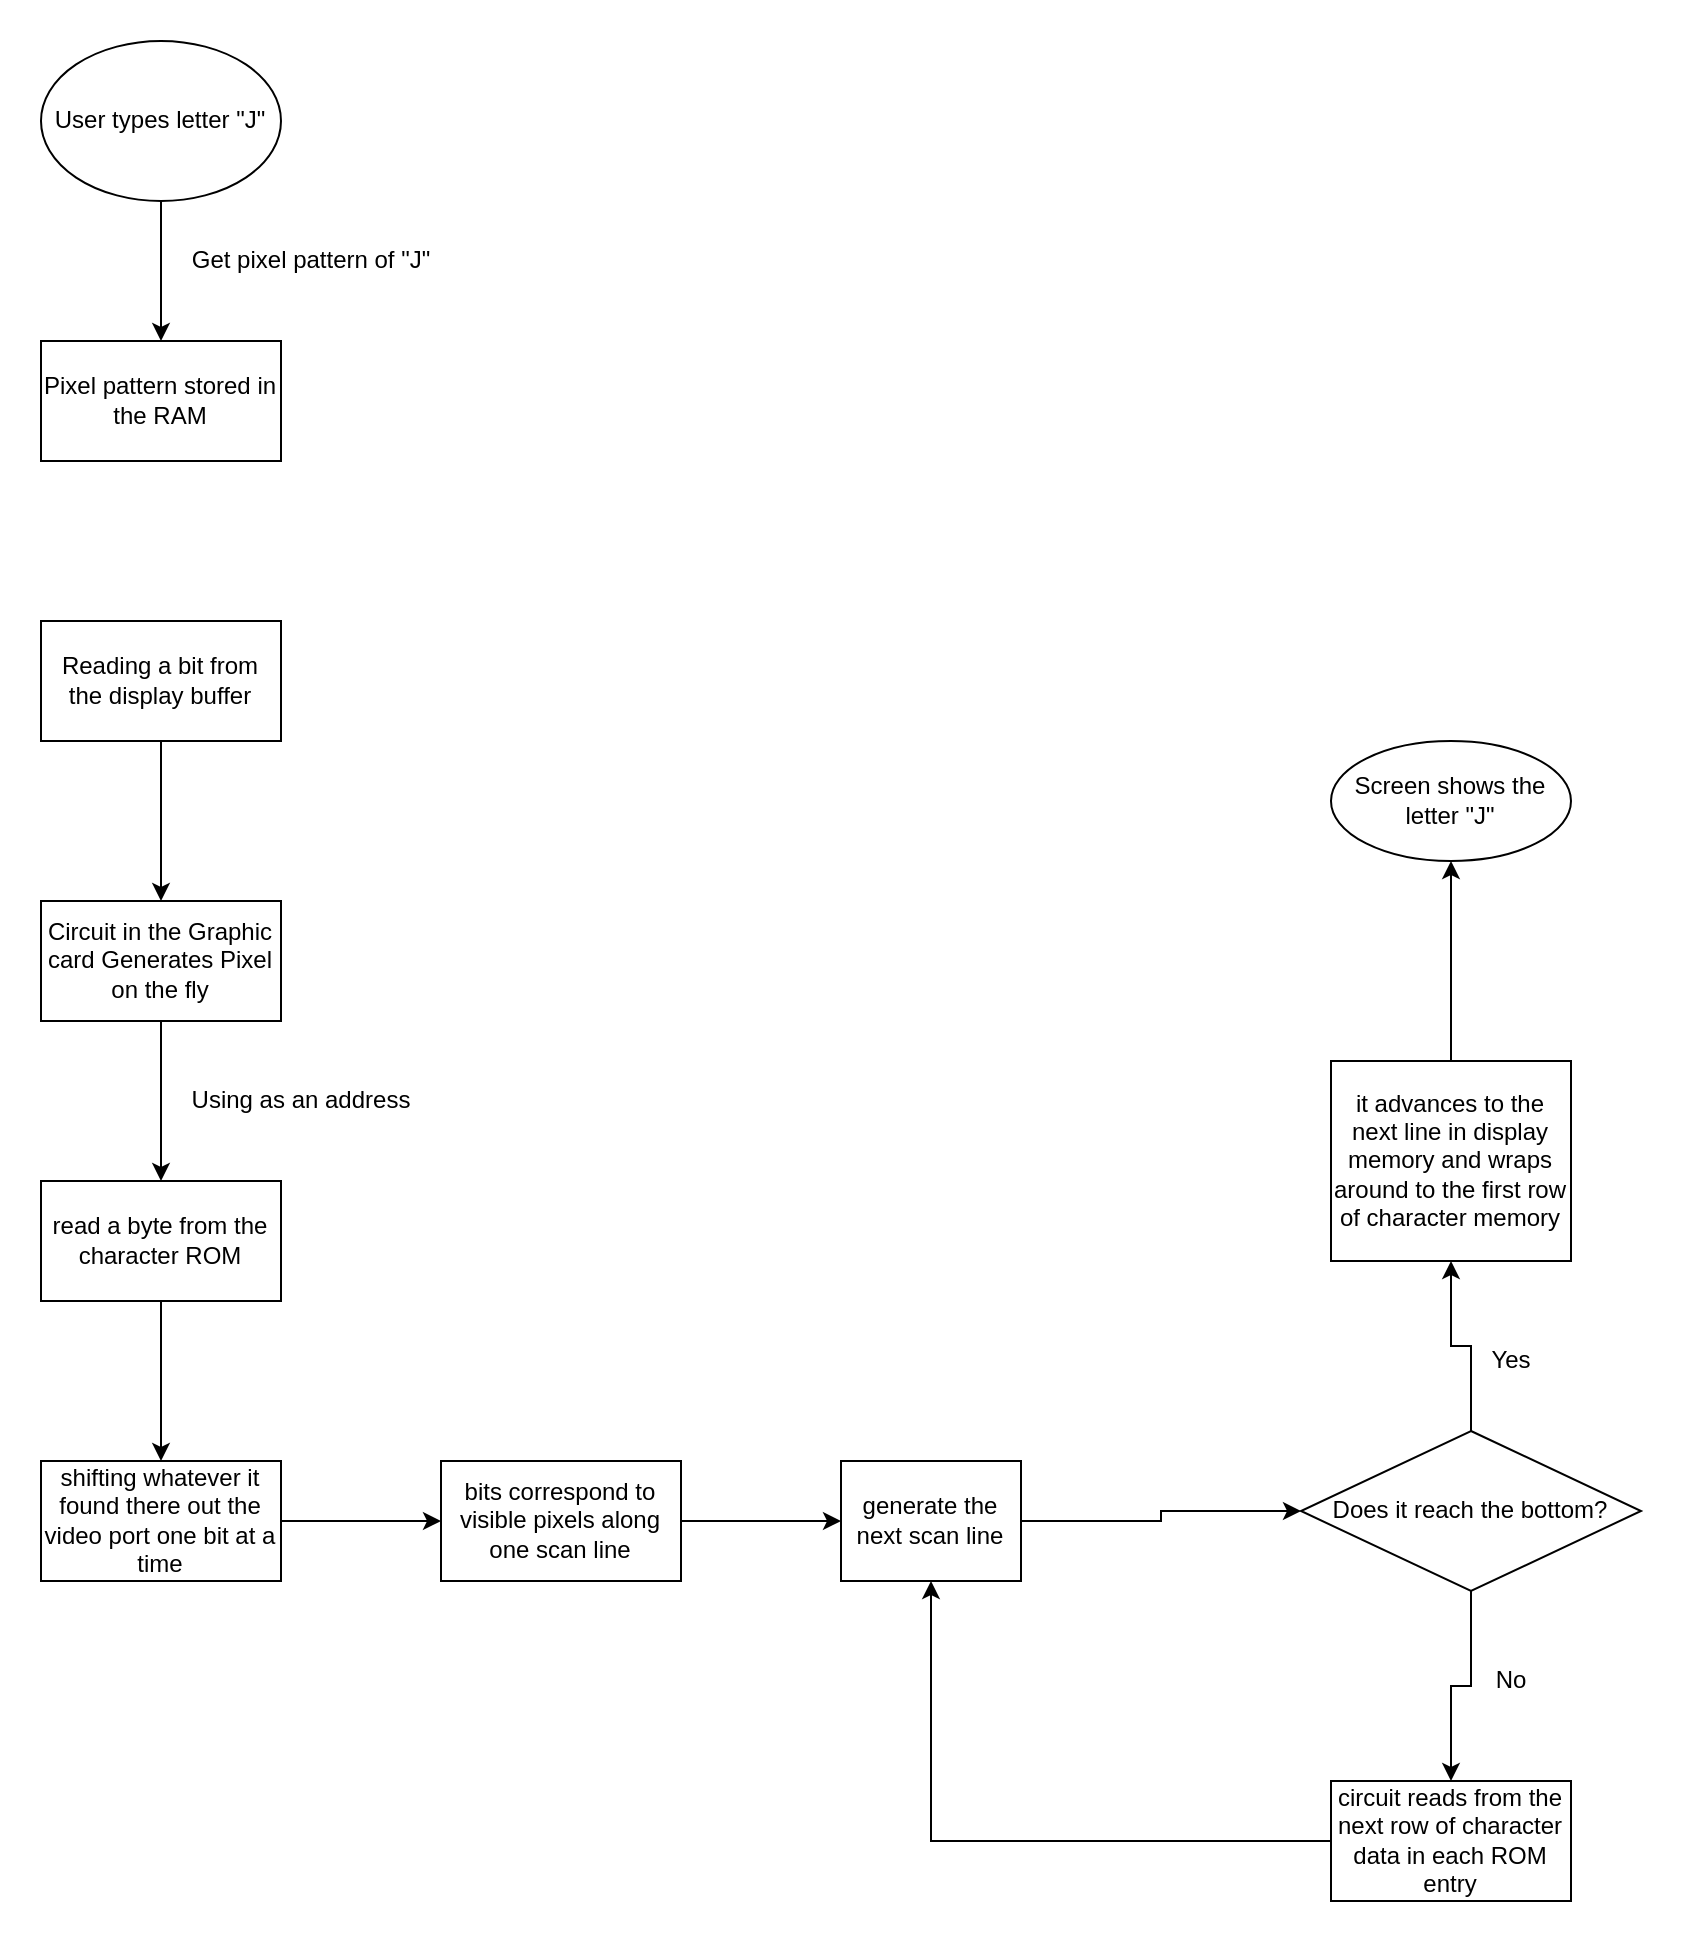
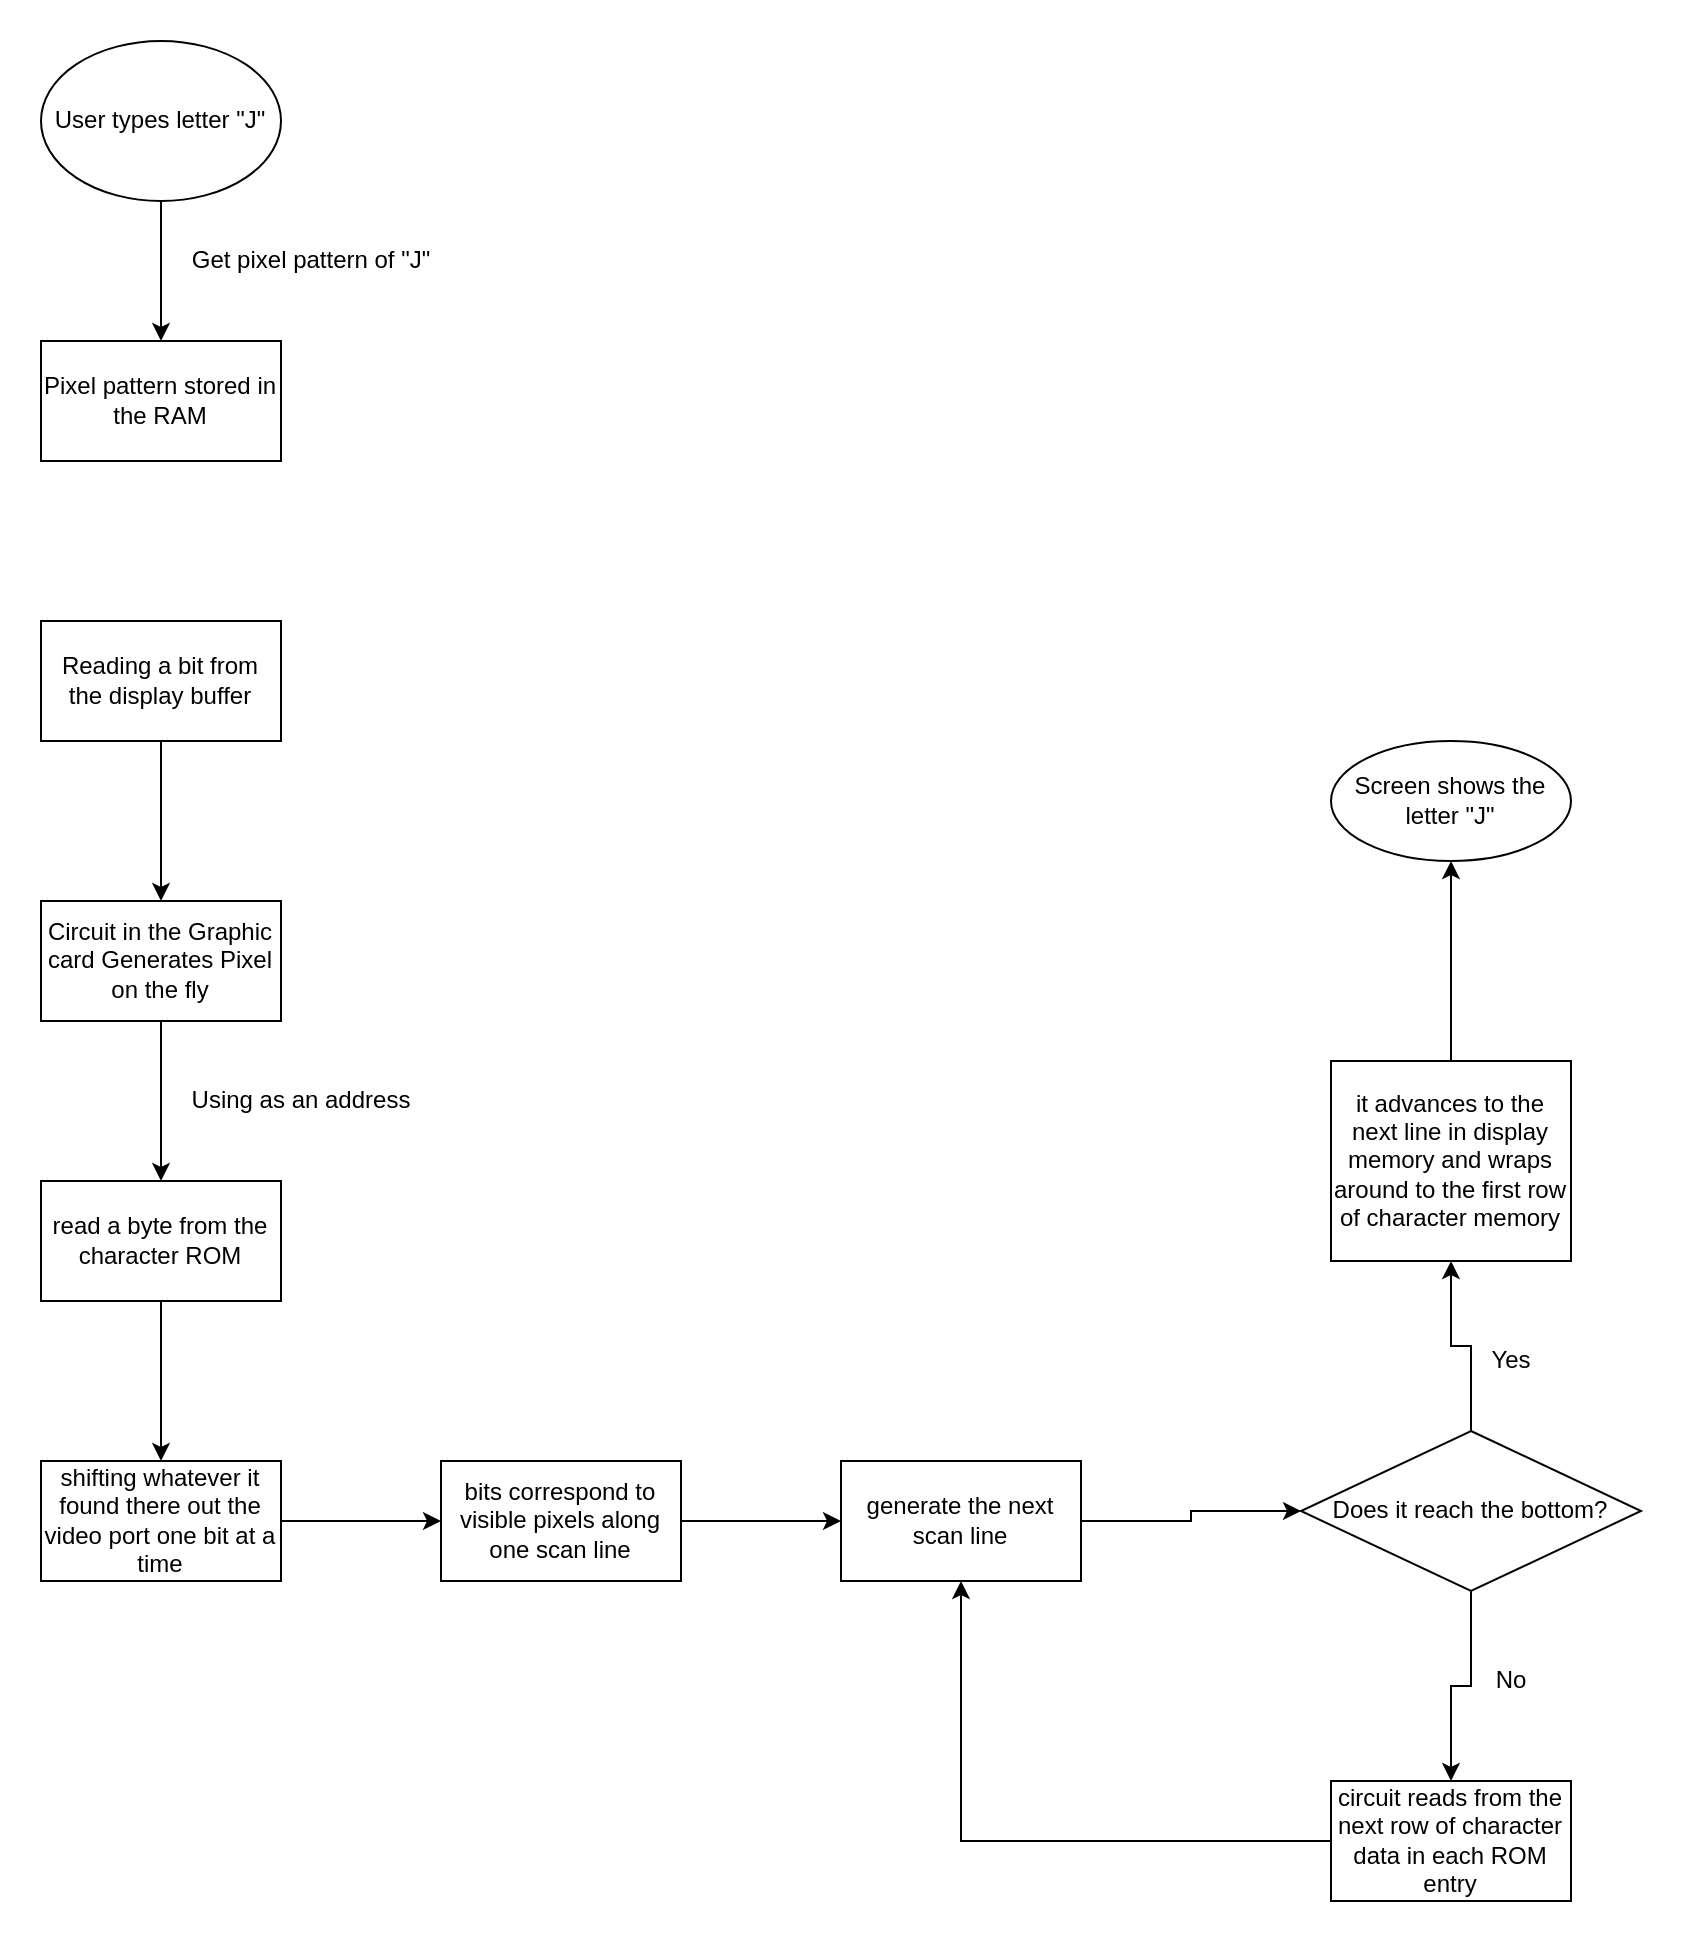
node "generate the next scan line": size 180x120 -> 240x120
